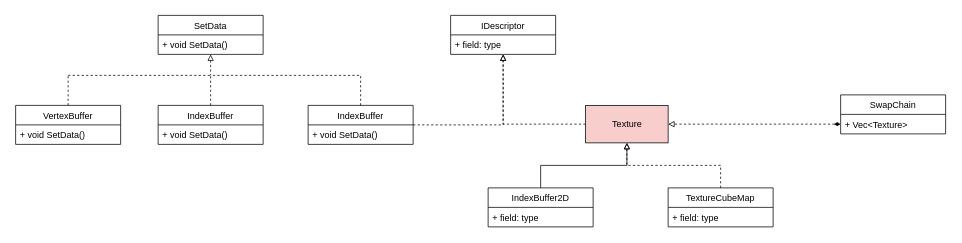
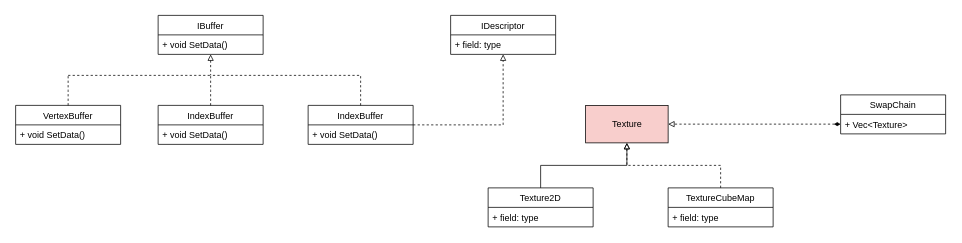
node "SetData": label "SetData" -> "IBuffer"
edge "Texture" -> "IDescriptor": removed
node "IndexBuffer2D": label "IndexBuffer2D" -> "Texture2D"
